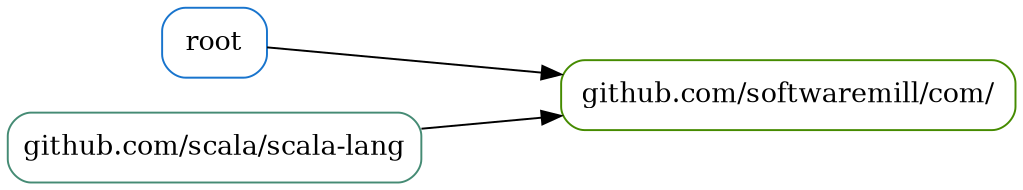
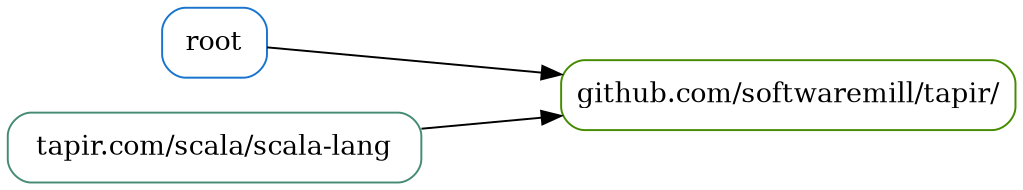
node "github.com/softwaremill/com/": label "github.com/softwaremill/com/" -> "github.com/softwaremill/tapir/"
node "github.com/scala/scala-lang": label "github.com/scala/scala-lang" -> "tapir.com/scala/scala-lang"
